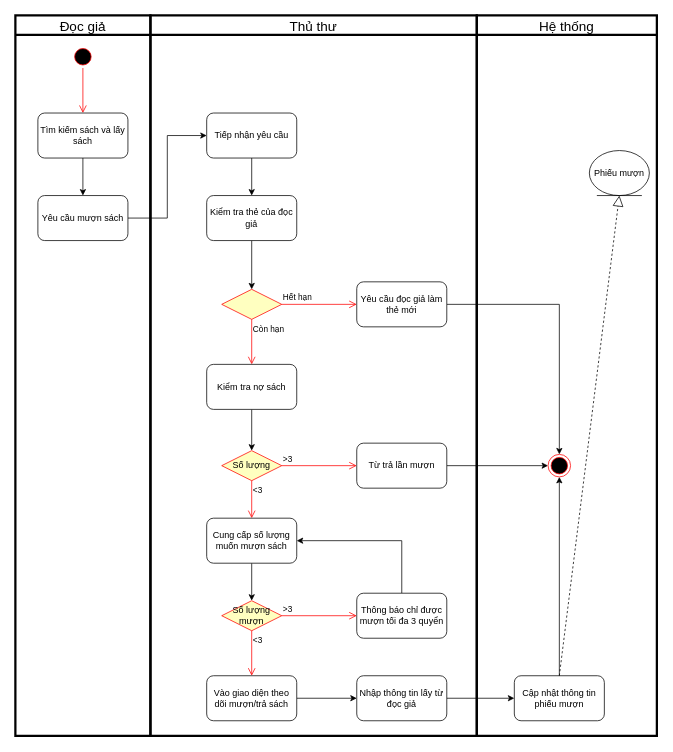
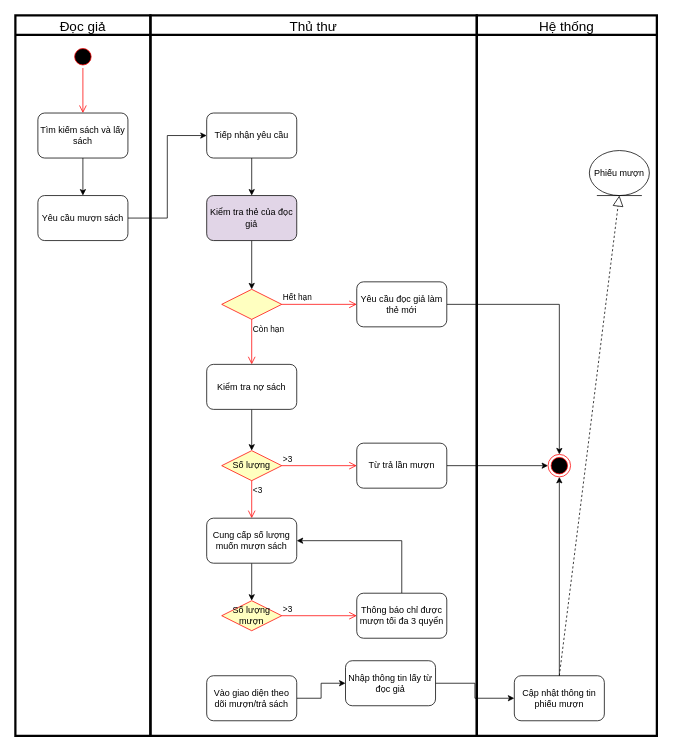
node "Kiểm tra thẻ của đọc giả": fillcolor #ffffff -> #e1d5e7
edge "Số lượng mượn" -> "Vào giao diện theo dõi mượn/trả sách": removed, label "<3"
node "Nhập thông tin lấy từ đọc giả": moved (402, 698) -> (390, 683)
